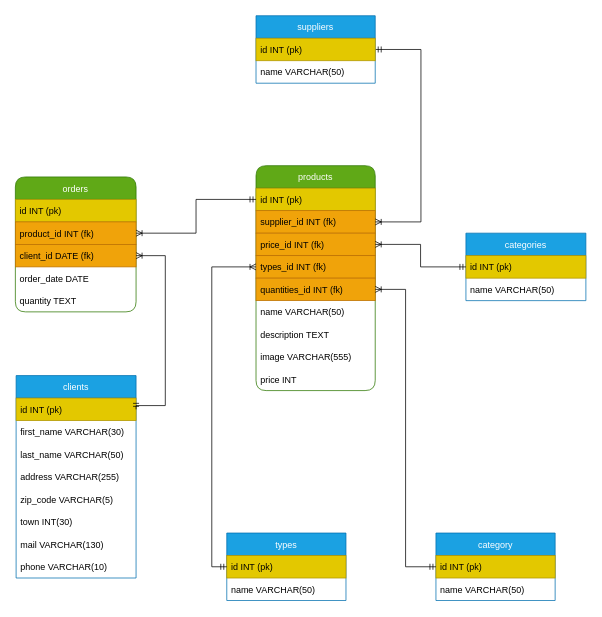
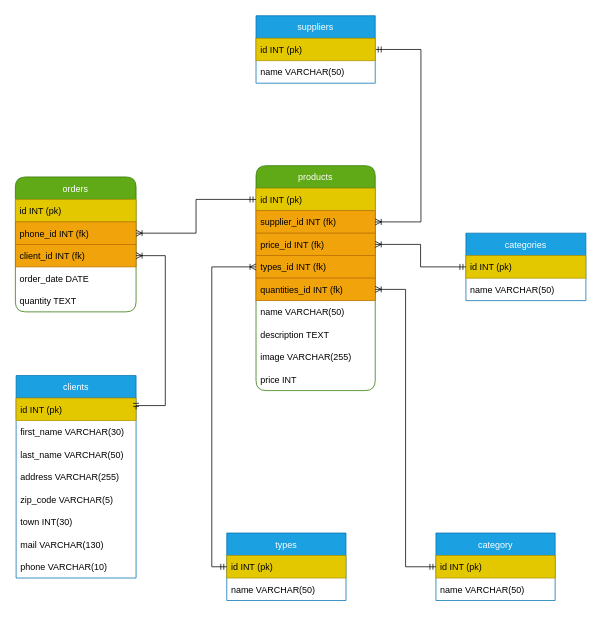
node "product_id INT (fk)": label "product_id INT (fk)" -> "phone_id INT (fk)"
node "client_id DATE (fk)": label "client_id DATE (fk)" -> "client_id INT (fk)"
node "image VARCHAR(555)": label "image VARCHAR(555)" -> "image VARCHAR(255)"
